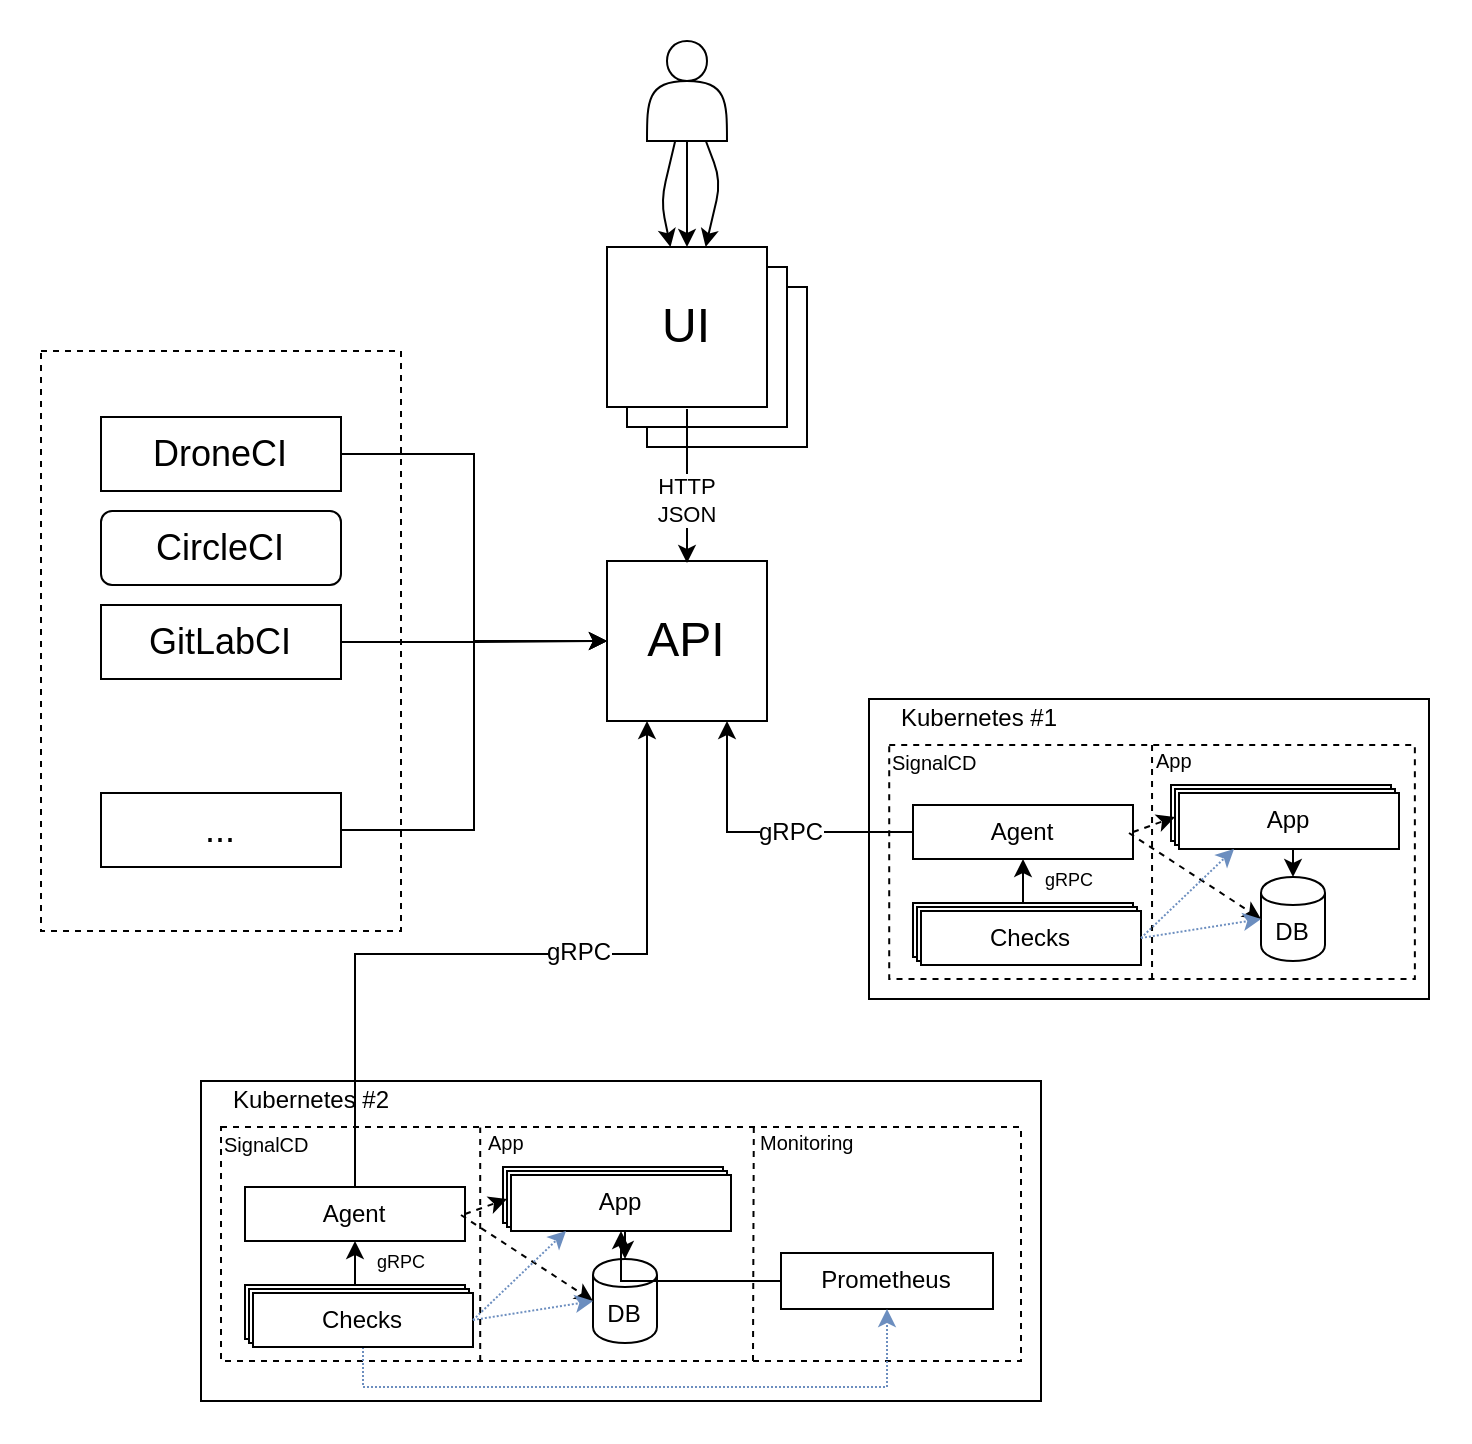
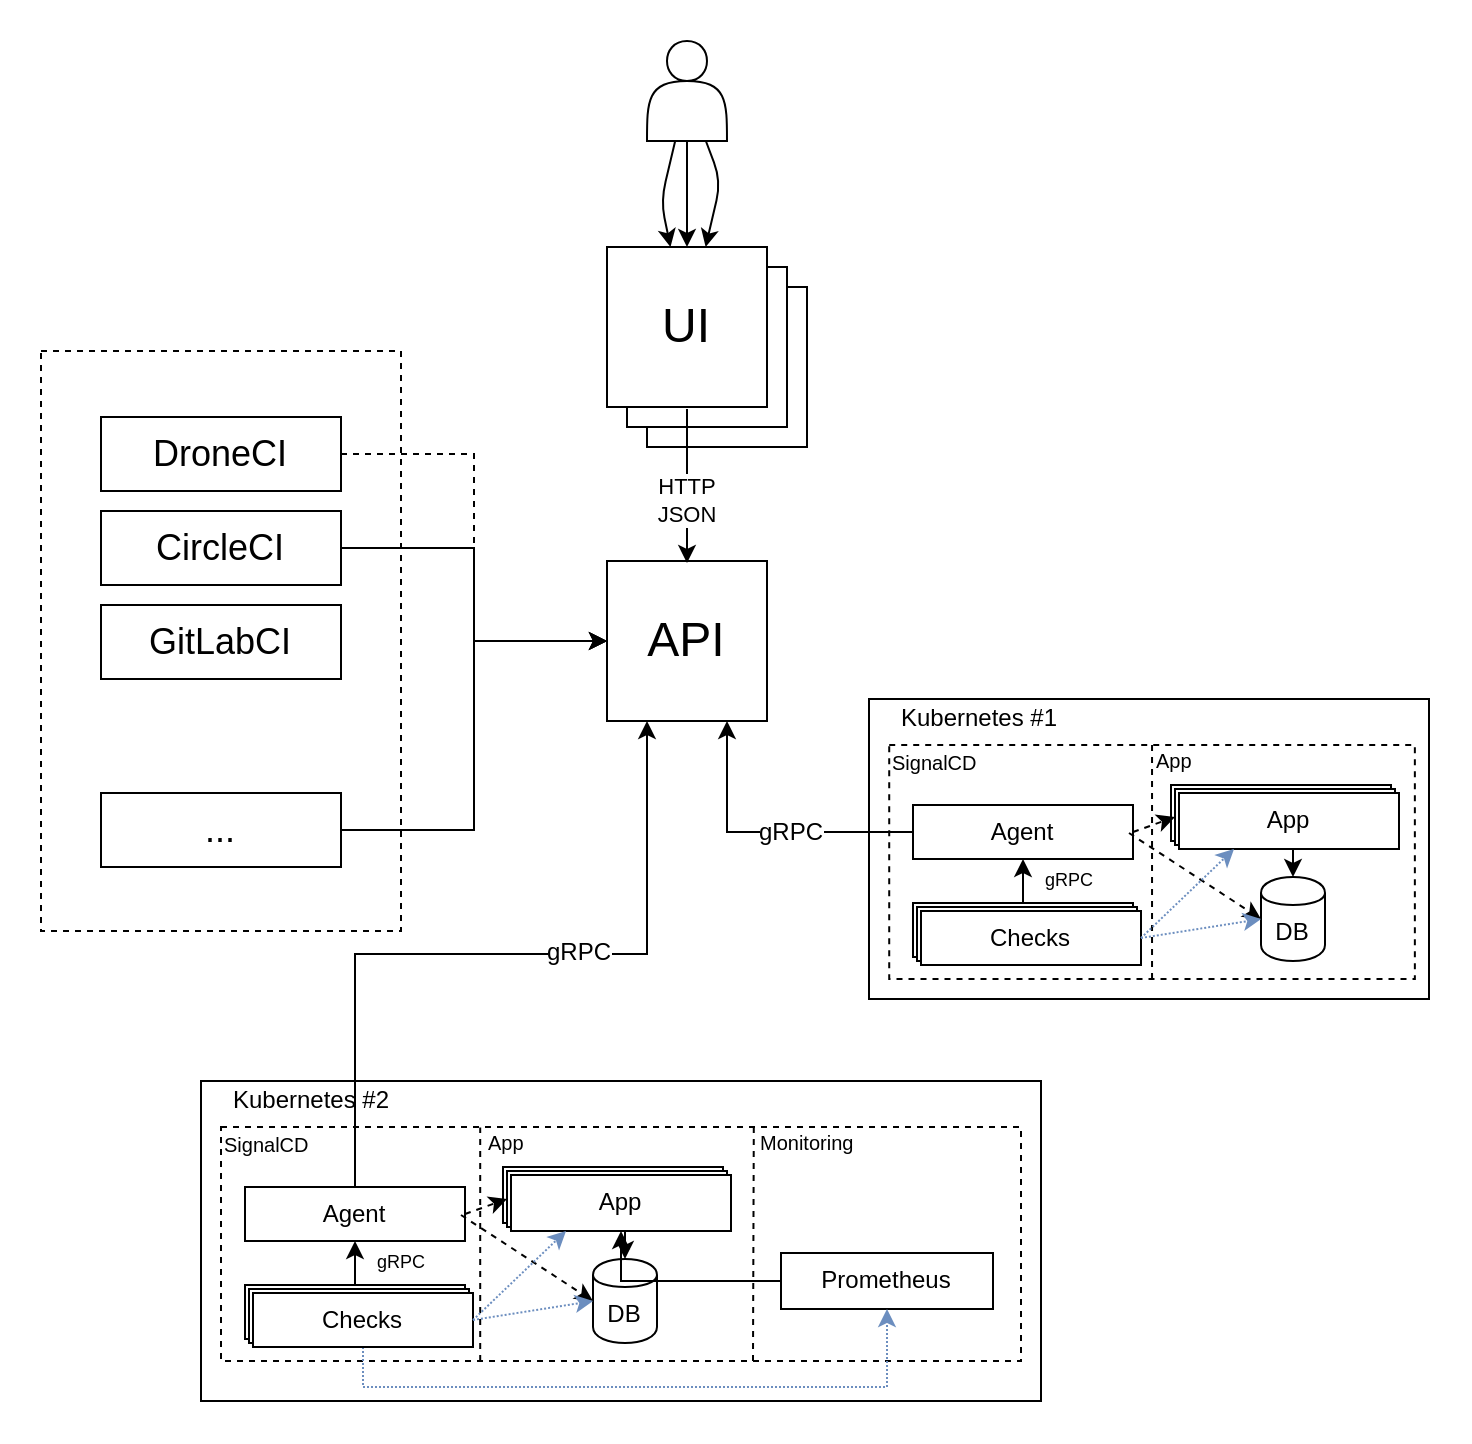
edge "DroneCI" -> "API": style solid -> dashed
node "CircleCI": shape rounded rectangle -> rectangle
edge "CircleCI" -> "API": added
edge "GitLabCI" -> "API": removed
